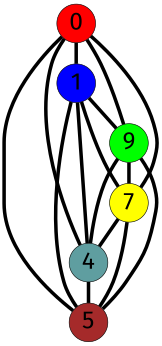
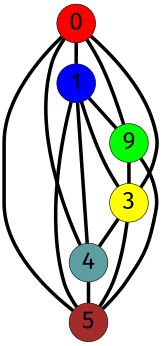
edge "9" -- "4": removed
node "7": label "7" -> "3"
